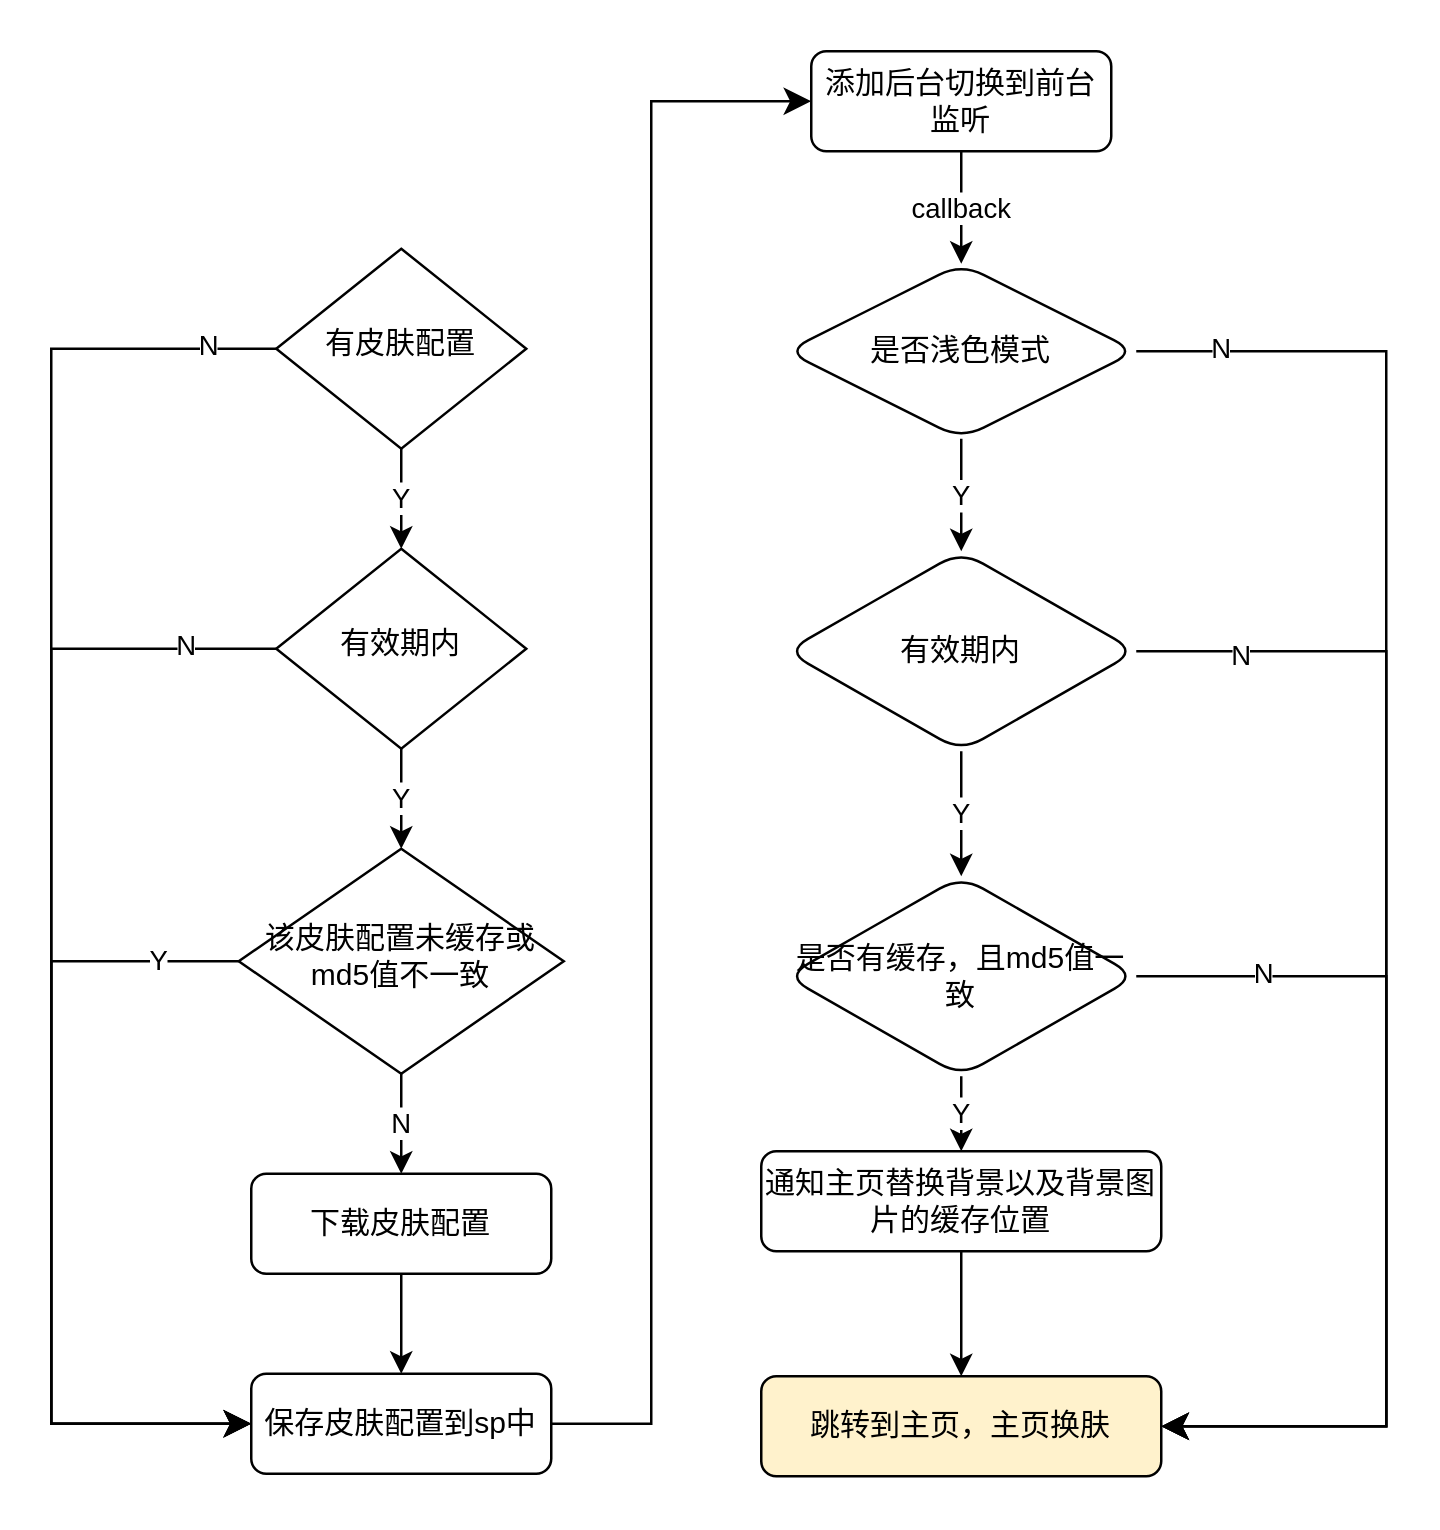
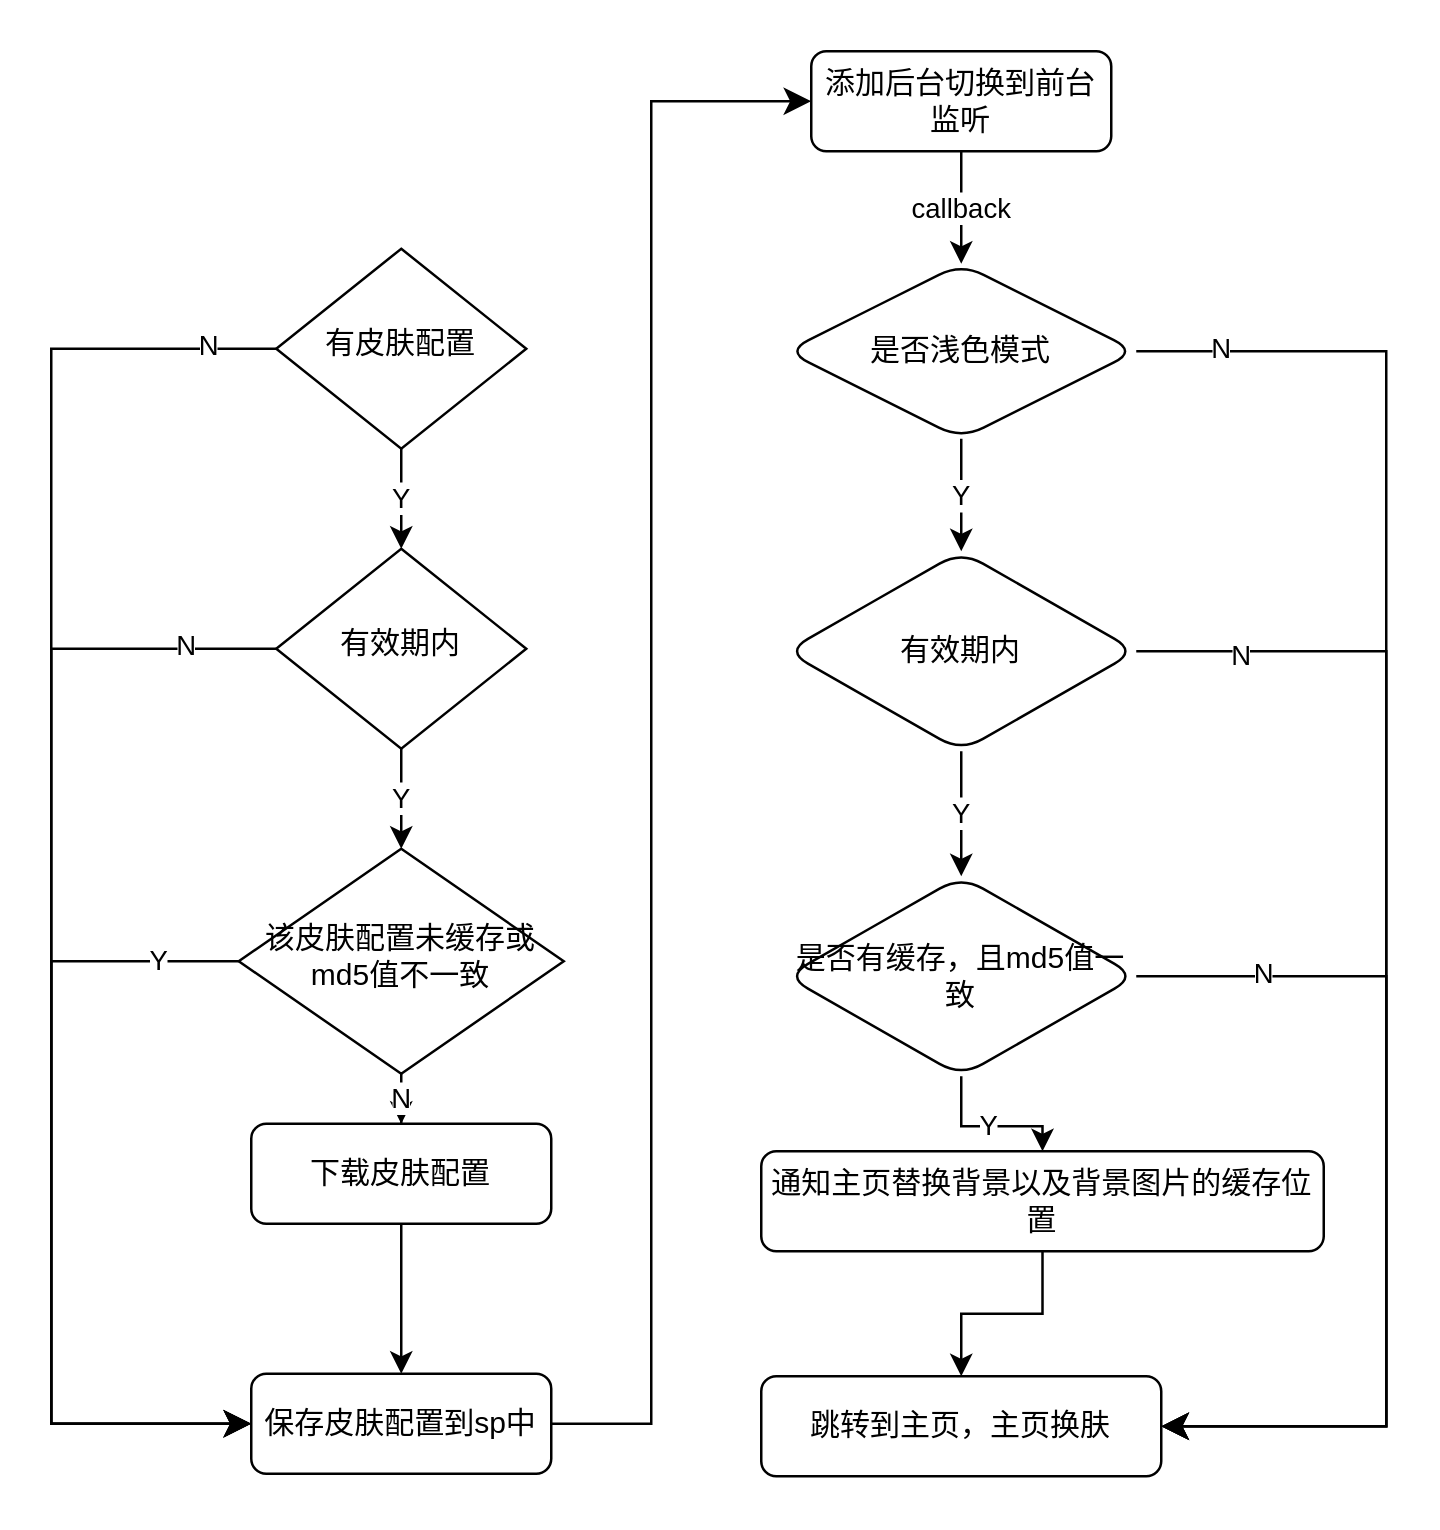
node "通知主页替换背景以及背景图片的缓存位置": size 400x100 -> 563x100
node "下载皮肤配置": moved (401, 1224) -> (401, 1174)
node "跳转到主页，主页换肤": fillcolor #fff2cc -> #ffffff
